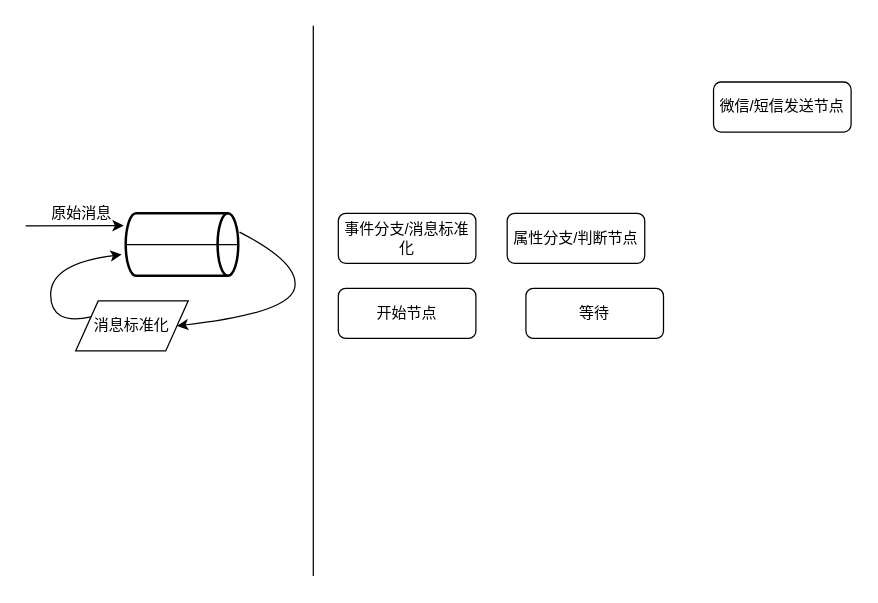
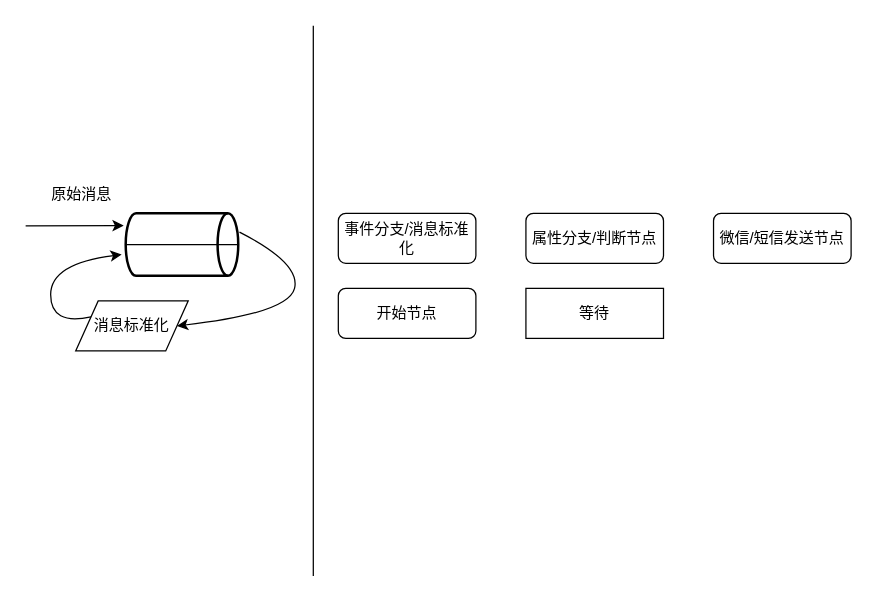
node "微信/短信发送节点": moved (782, 107) -> (782, 238)
node "原始消息": moved (82, 213) -> (82, 194)
node "属性分支/判断节点": moved (576, 238) -> (594, 238)
node "等待": shape rounded rectangle -> rectangle
